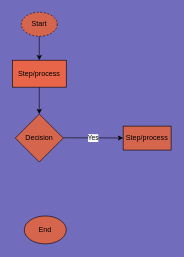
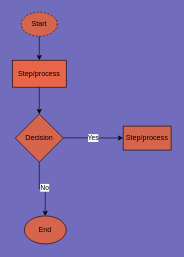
edge "Decision" -> "End": added, label "No"
